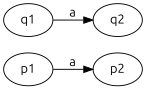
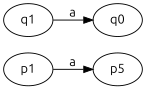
node "q2": label "q2" -> "q0"
node "p2": label "p2" -> "p5"
